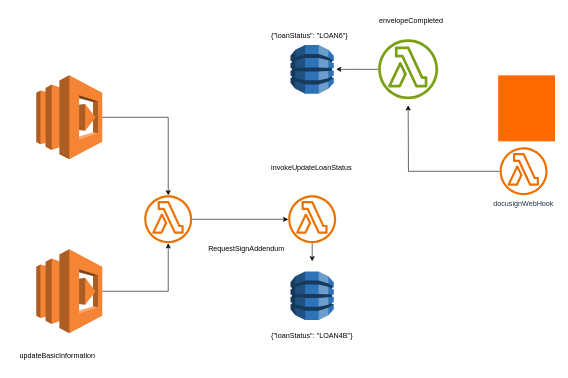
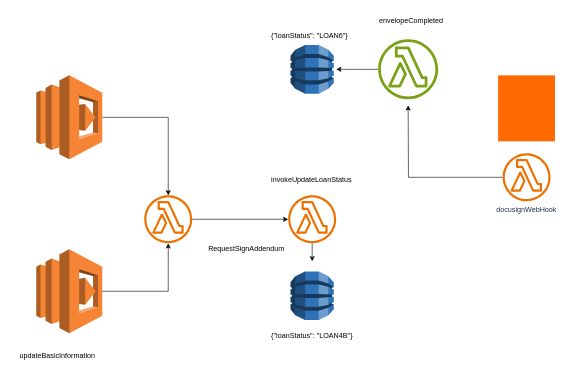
node "invokeUpdateLoanStatus": moved (321, 171) -> (321, 183)
node "docusignWebHook": moved (524, 171) -> (527, 177)
